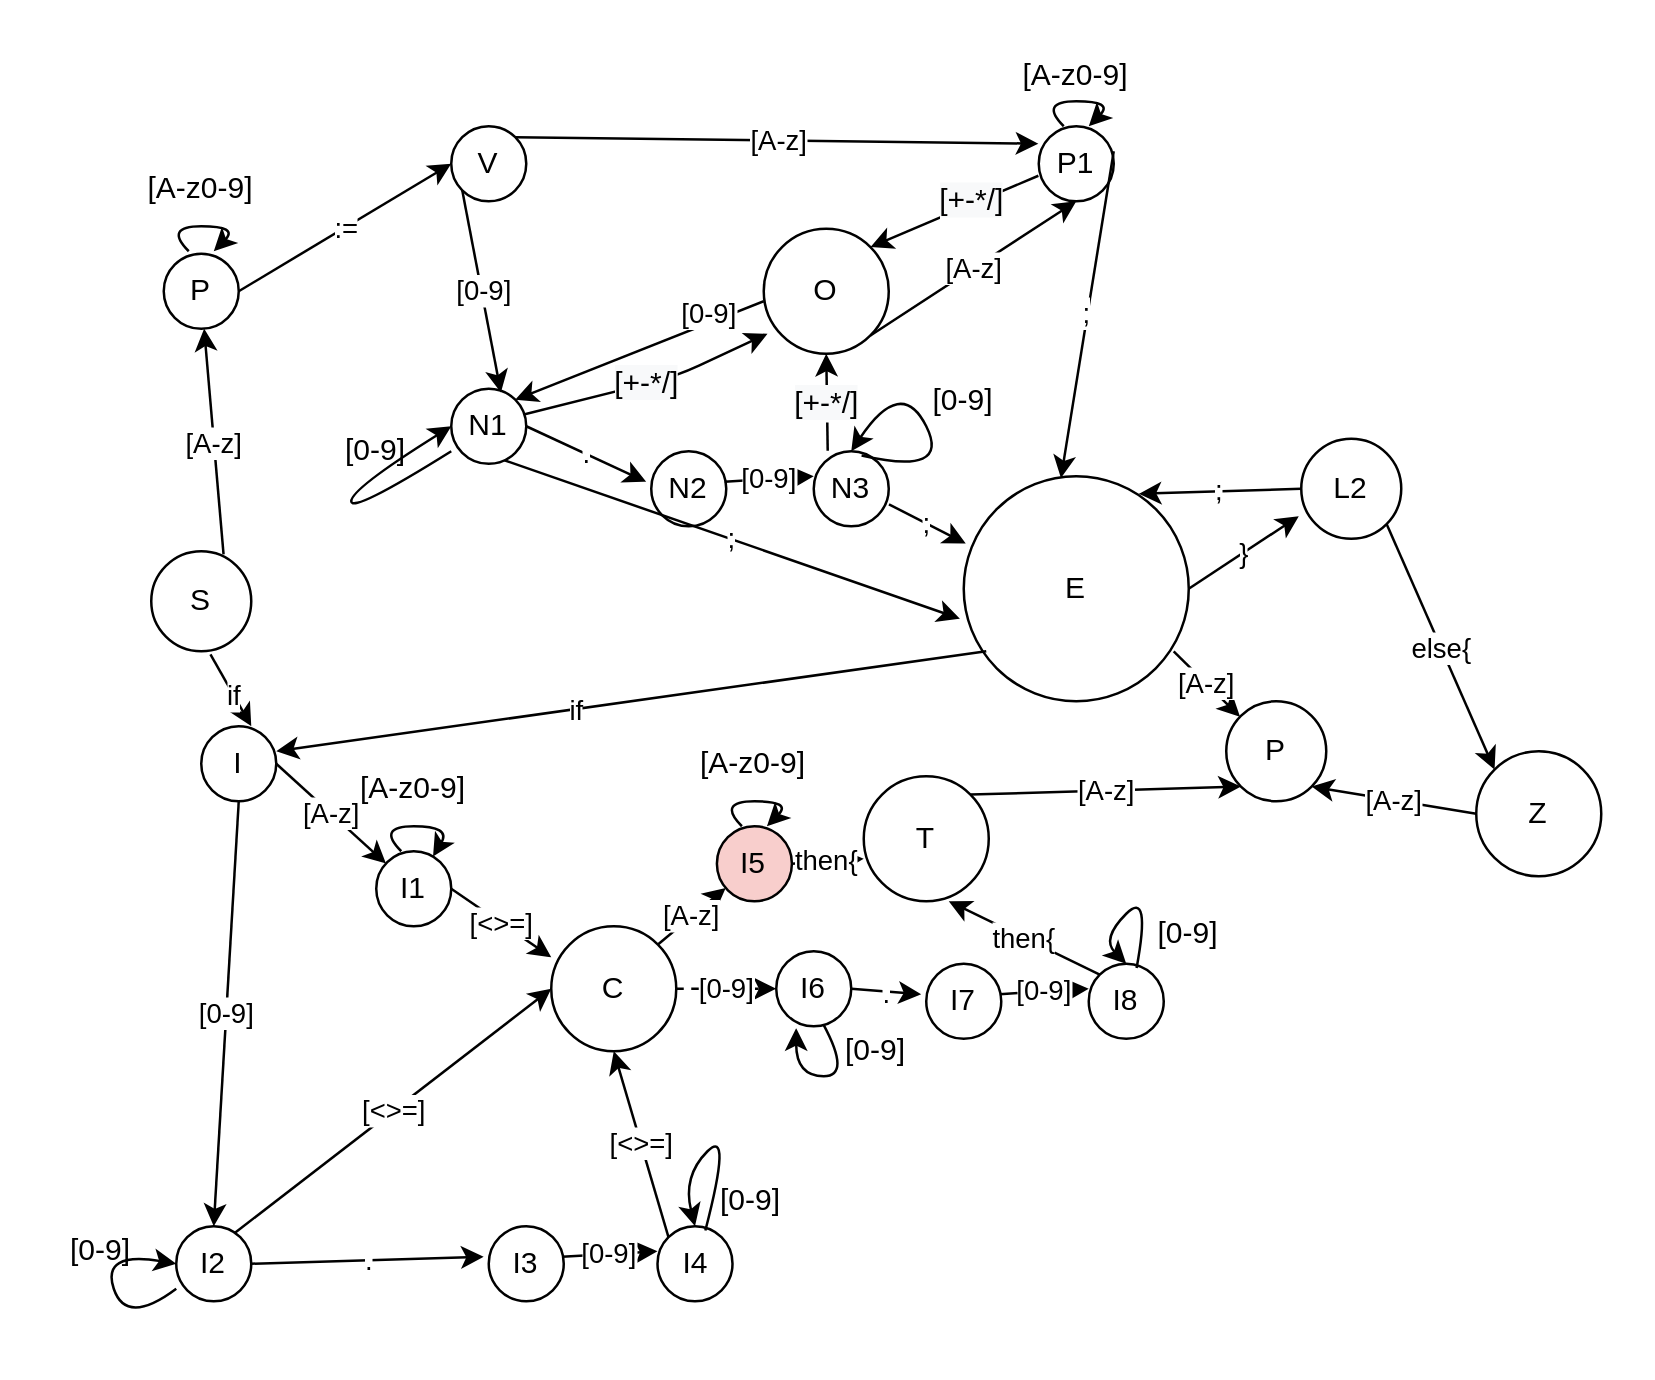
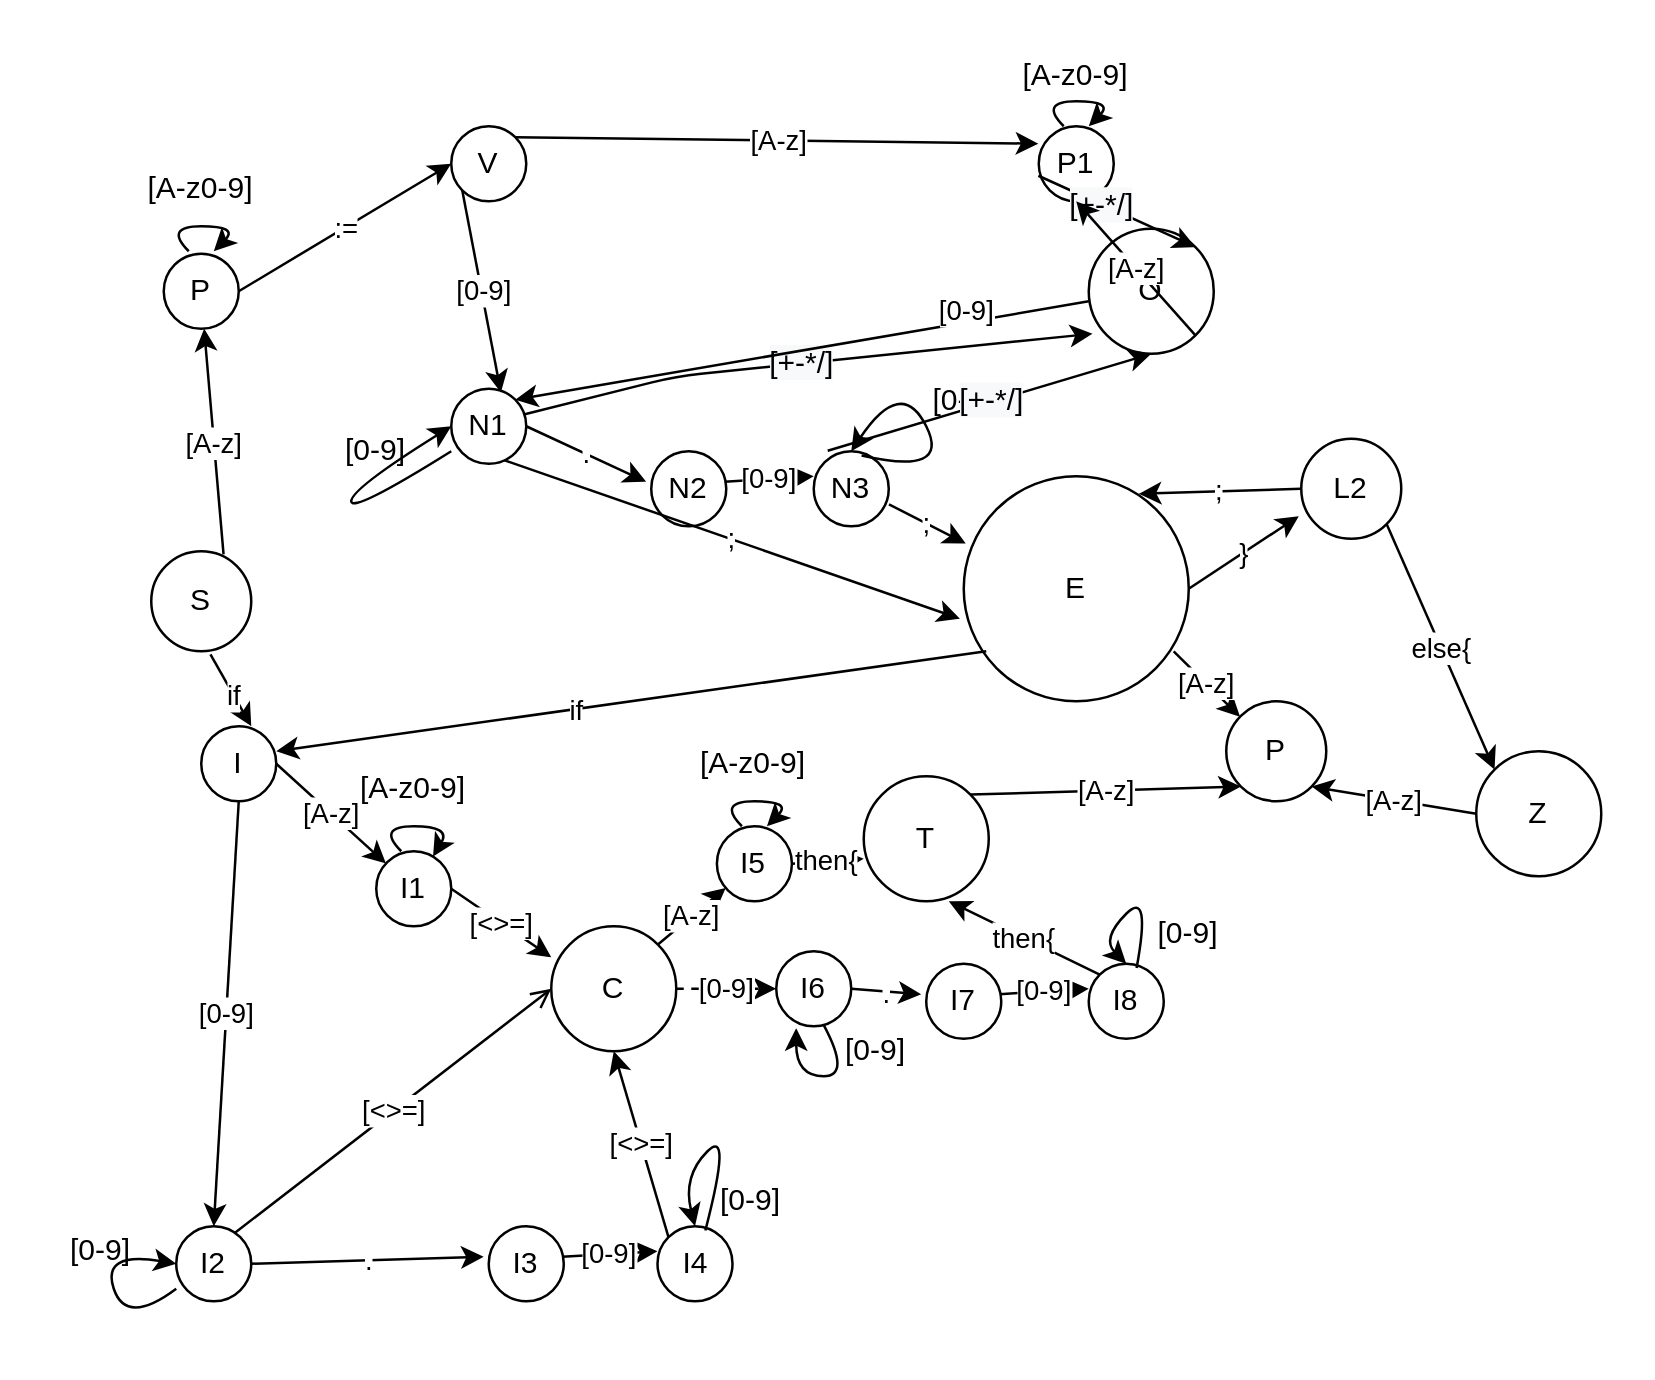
node "O": moved (826, 291) -> (1151, 291)
edge "P1" -> "E": removed, label ";"
node "I5": fillcolor #f8cecc -> #ffffff
edge "I2" -> "C": arrowhead classic -> open
